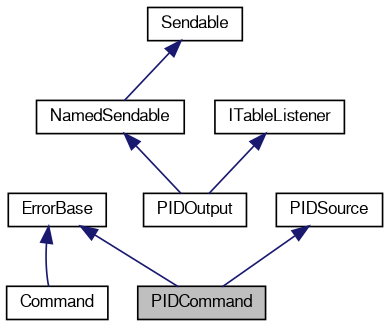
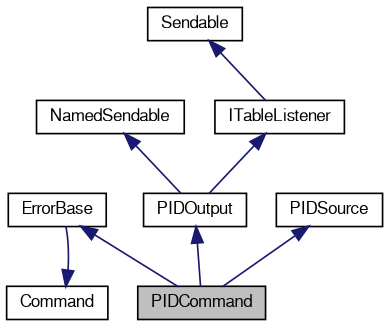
edge "NamedSendable" -> "Sendable": now "ITableListener" -> "Sendable"
edge "Command" -> "ErrorBase": reversed
edge "PIDCommand" -> "PIDOutput": added
